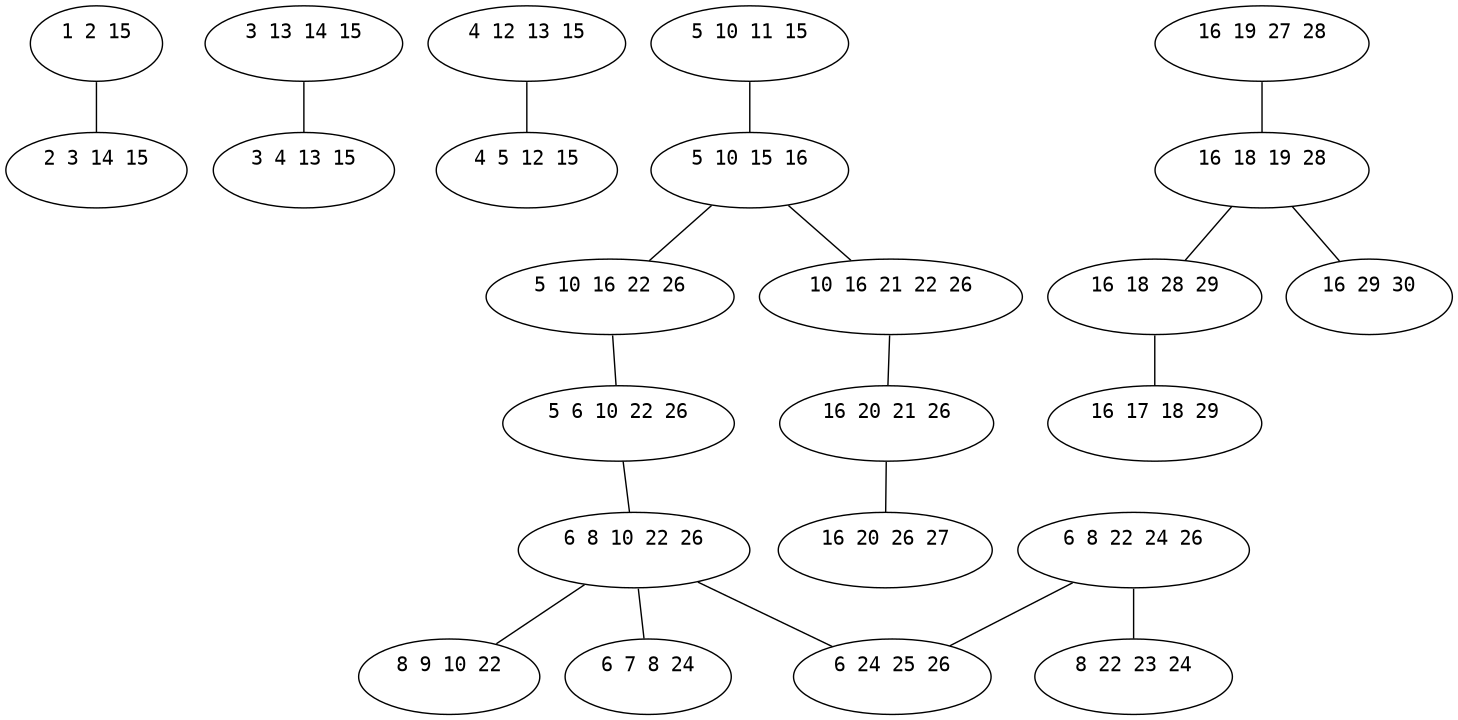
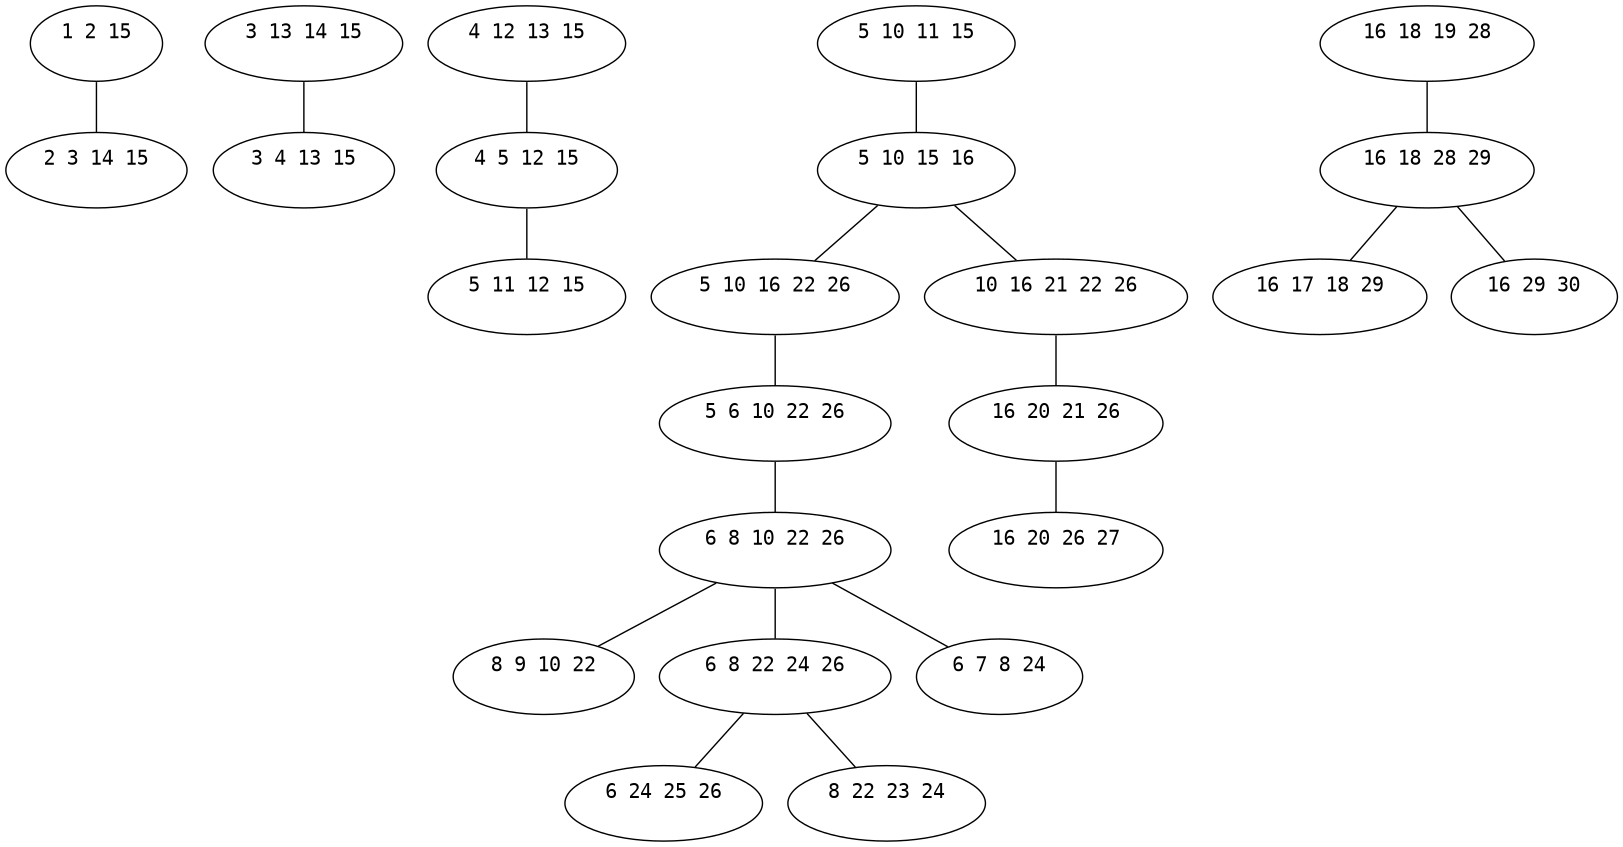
node "16 19 27 28": removed
edge "16 18 19 28" -- "16 29 30": now "16 18 28 29" -- "16 29 30"
node "5 11 12 15": added
edge "6 8 10 22 26" -- "6 24 25 26": now "6 8 10 22 26" -- "6 8 22 24 26"
